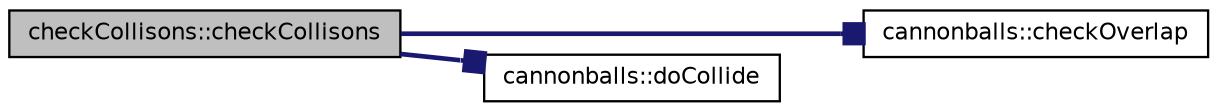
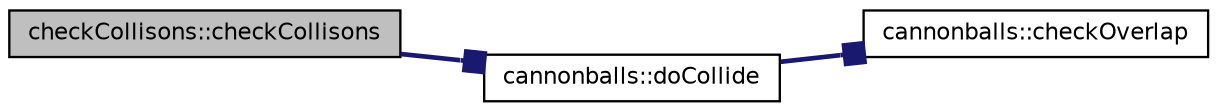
edge "checkCollisons::checkCollisons" -> "cannonballs::checkOverlap": now "cannonballs::doCollide" -> "cannonballs::checkOverlap"
